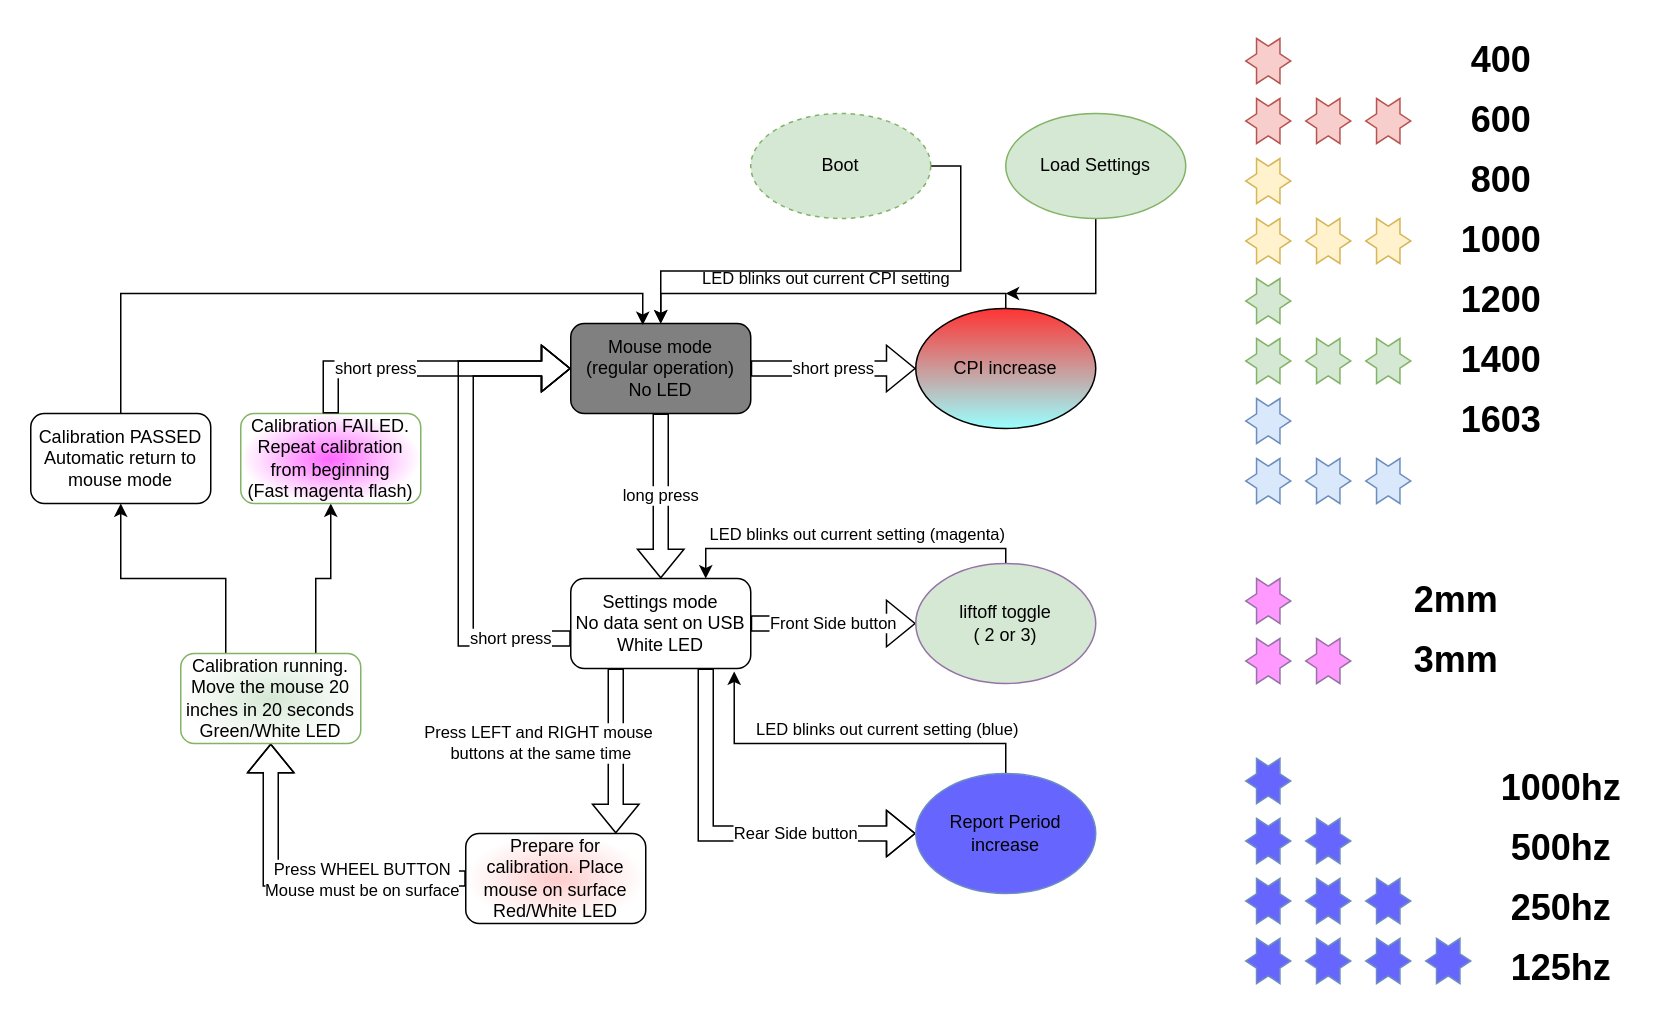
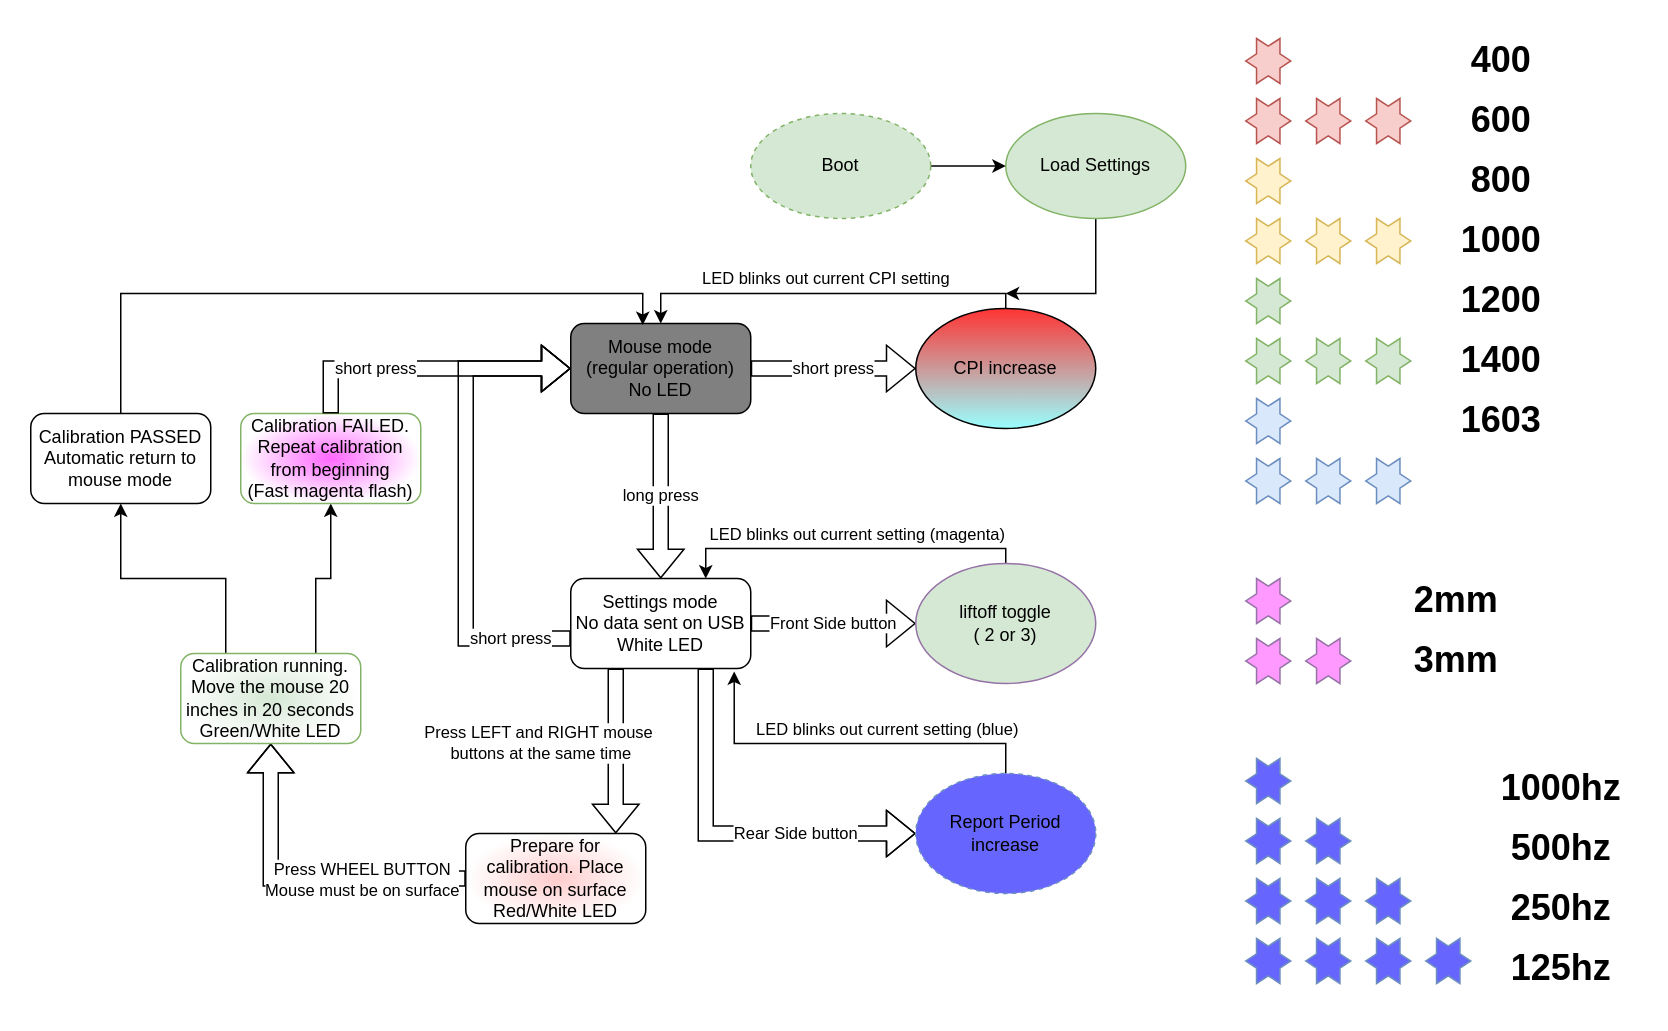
edge "Boot" -> "Mouse mode (regular operation) No LED": now "Boot" -> "Load Settings"
node "Report Period increase": style solid -> dashed
